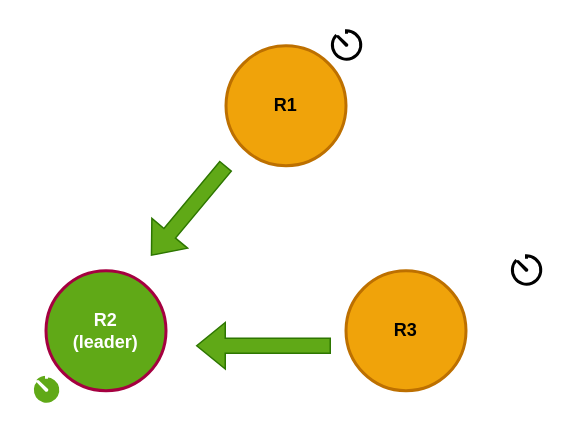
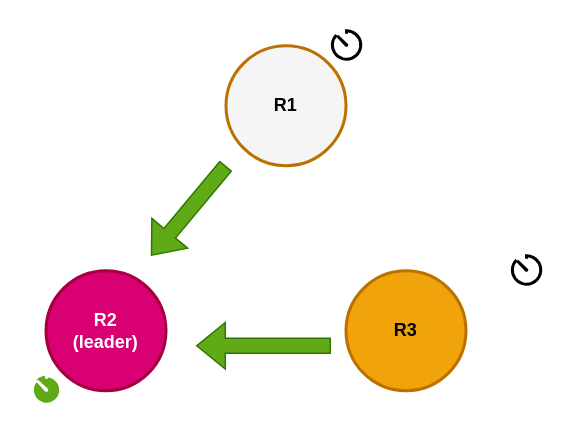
node "R1": fillcolor #f0a30a -> #f5f5f5
node "R2 (leader)": fillcolor #60a917 -> #d80073
